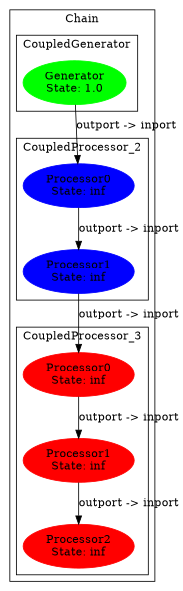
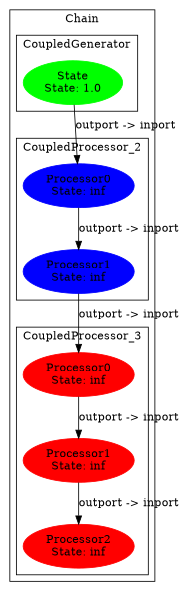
node "Generator State: 1.0": label "Generator State: 1.0" -> "State State: 1.0"
